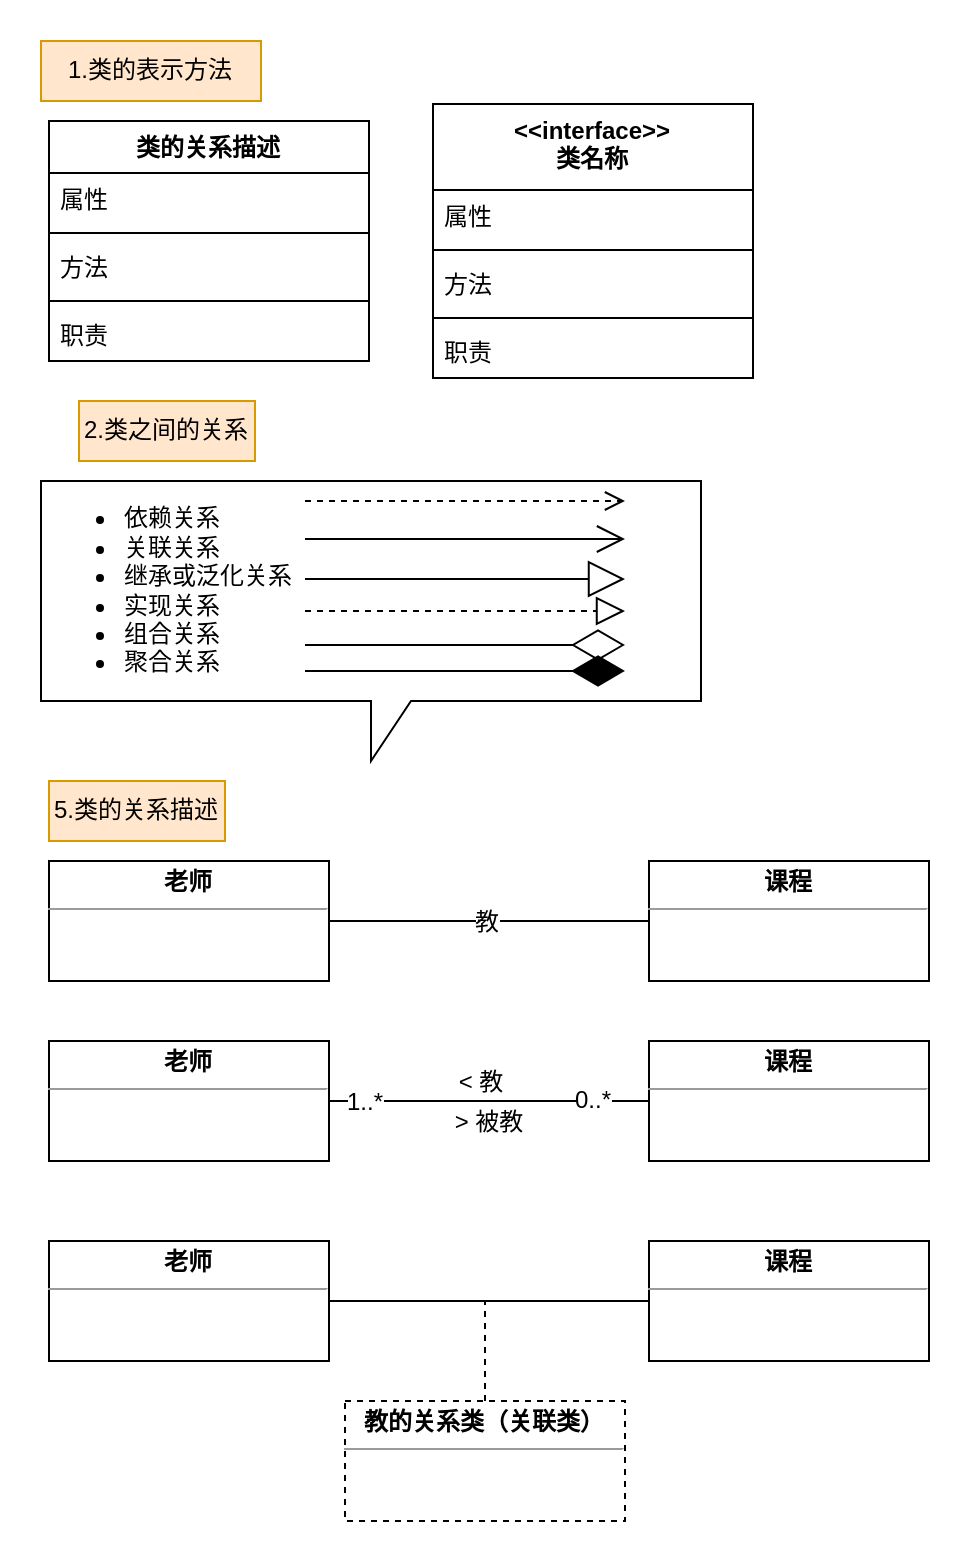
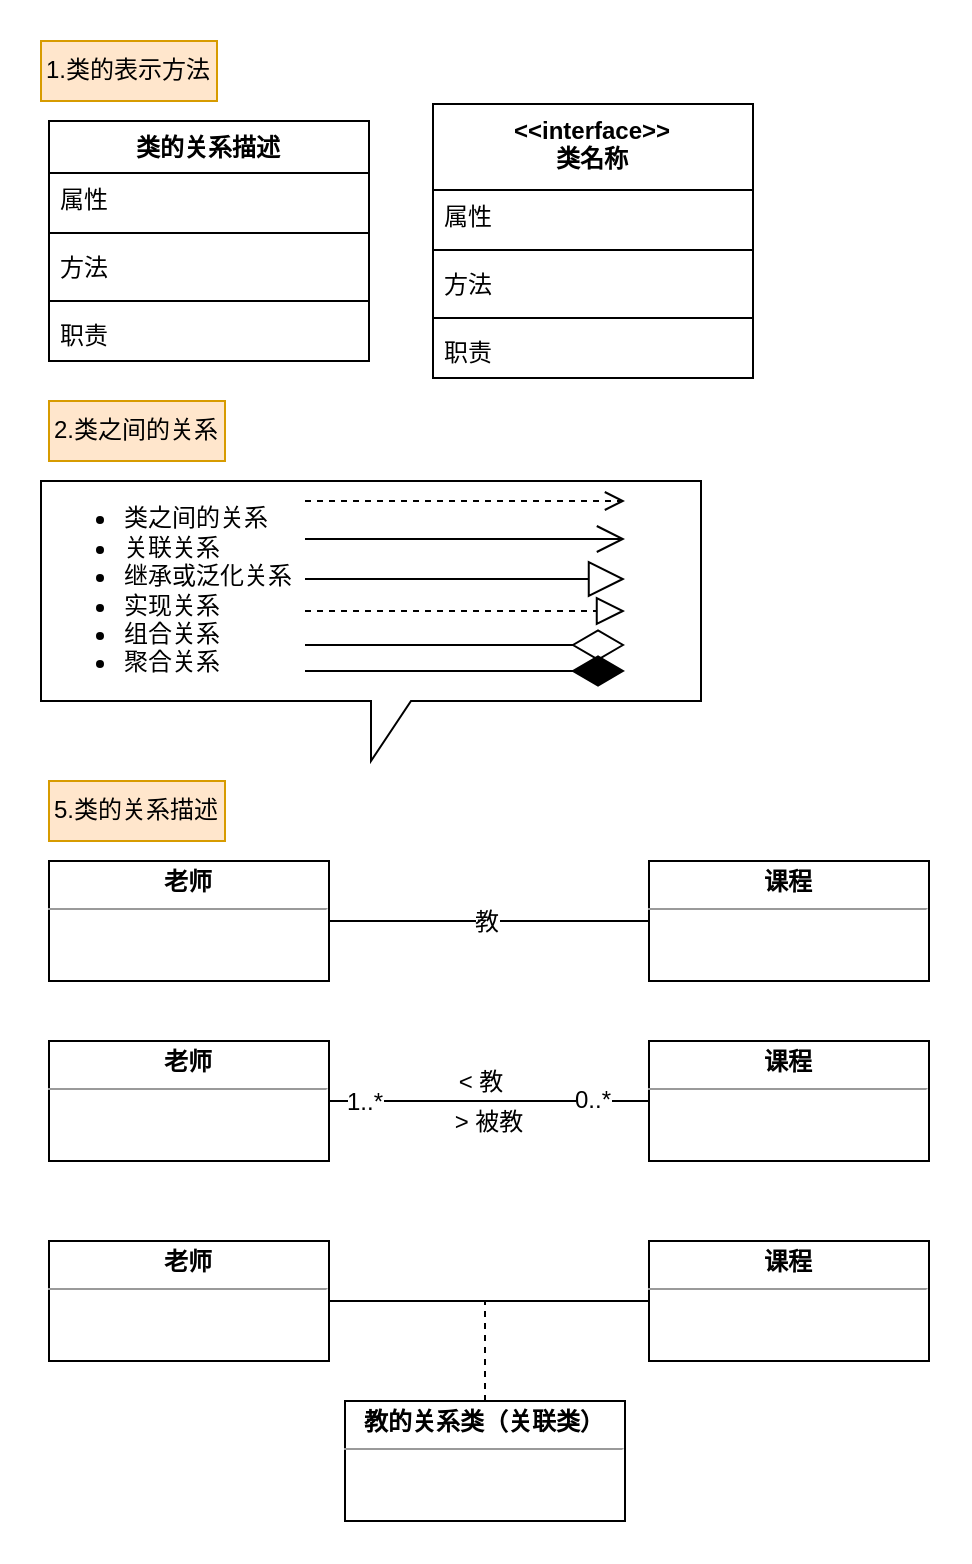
node "1.类的表示方法": size 220x60 -> 176x60
node "2.类之间的关系": moved (167, 431) -> (137, 431)
node "依赖关系 关联关系 继承或泛化关系 实现关系 组合关系 聚合关系": label "依赖关系 关联关系 继承或泛化关系 实现关系 组合关系 聚合关系" -> "类之间的关系 关联关系 继承或泛化关系 实现关系 组合关系 聚合关系"
node "教的关系类（关联类）": style dashed -> solid
